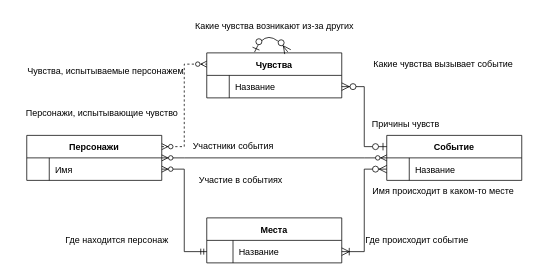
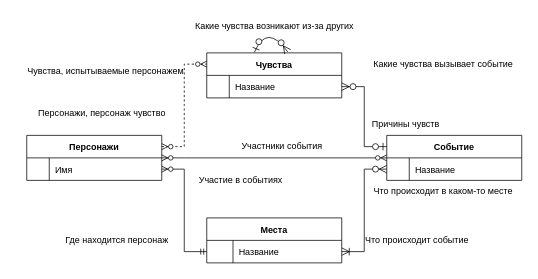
node "Персонажи, испытывающие чувство": label "Персонажи, испытывающие чувство" -> "Персонажи, персонаж чувство"
node "Участники события": moved (233, 147) -> (282, 147)
node "Имя происходит в каком-то месте": label "Имя происходит в каком-то месте" -> "Что происходит в каком-то месте"
node "Где происходит событие": label "Где происходит событие" -> "Что происходит событие"
